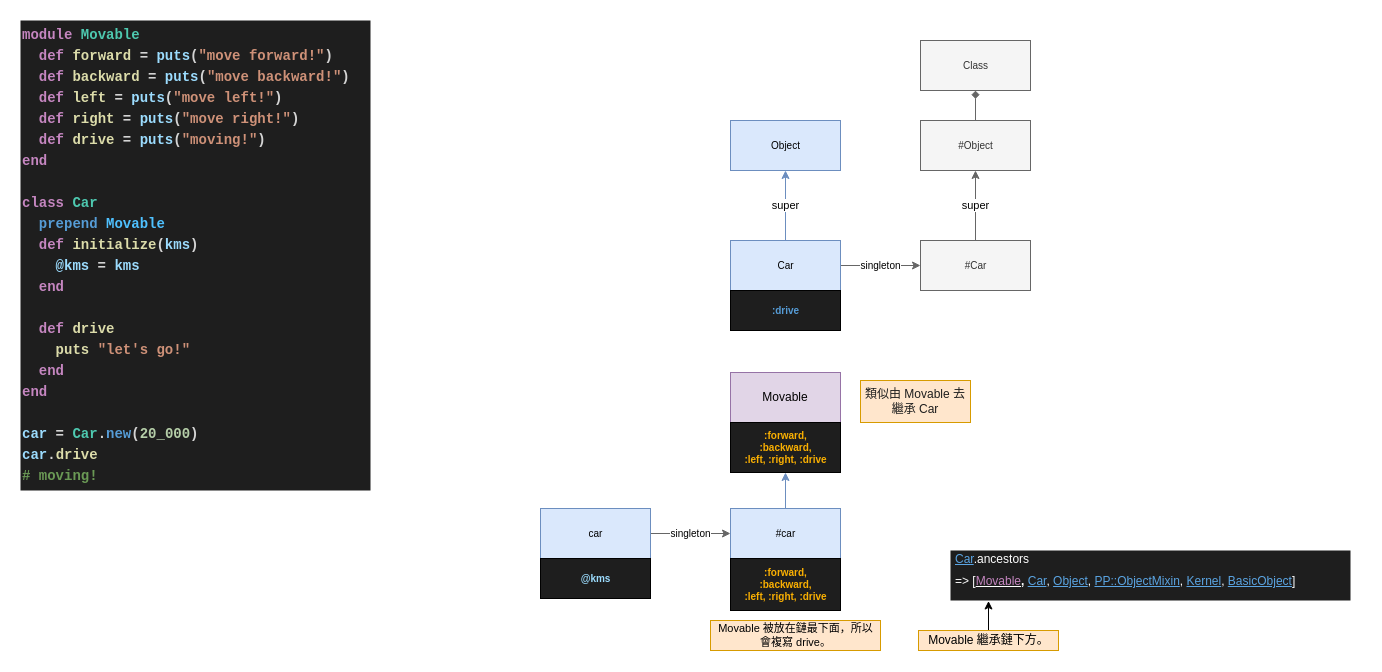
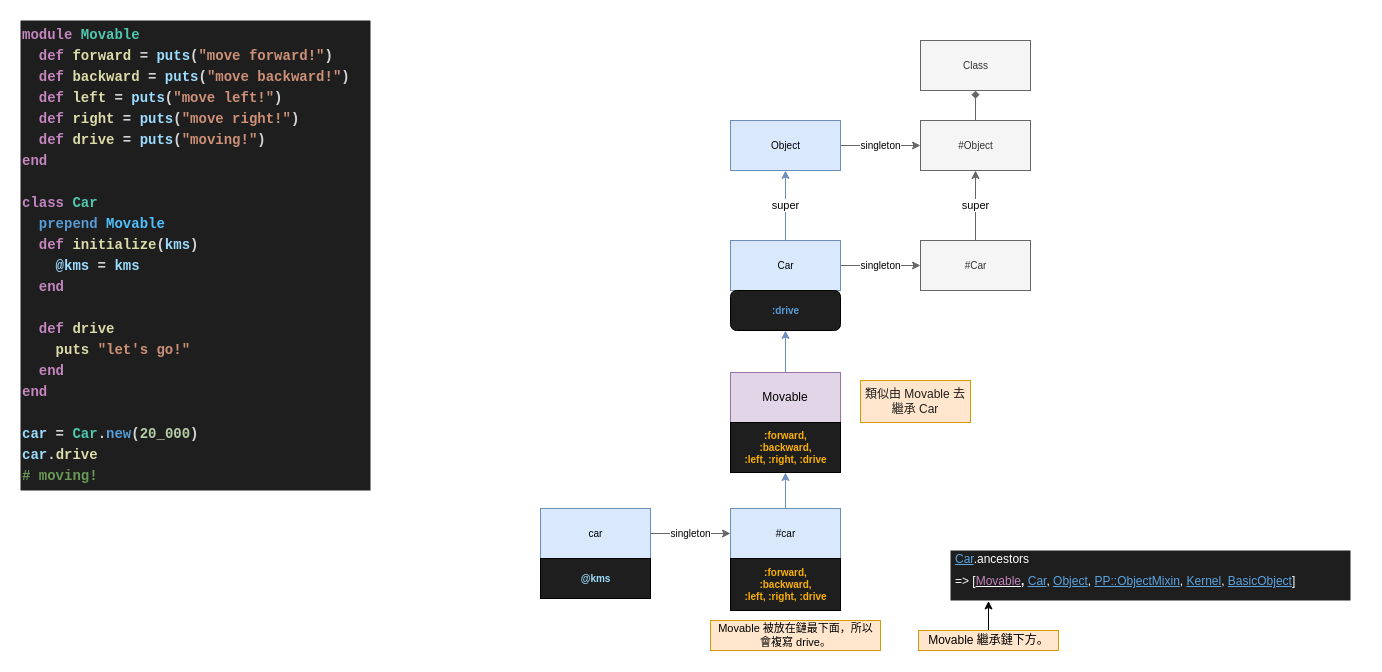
edge "Object" -> "#Object": added, label "singleton"
node ":drive": shape rectangle -> rounded rectangle
edge "Movable" -> ":drive": added
